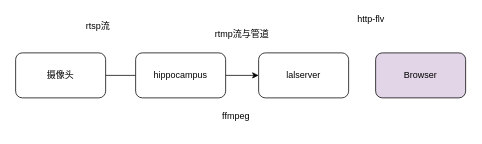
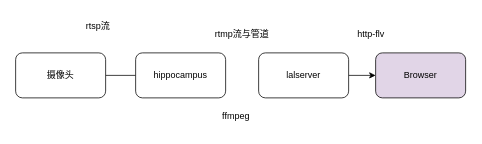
node "http-flv": moved (371, 19) -> (371, 34)
edge "hippocampus" -> "lalserver": removed
edge "lalserver" -> "Browser": added
